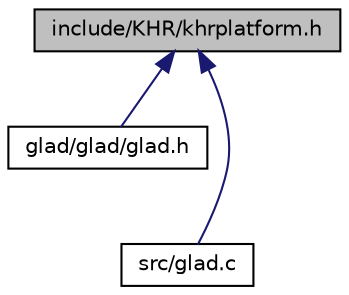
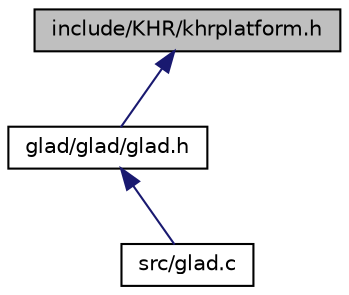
edge "src/glad.c" -> "include/KHR/khrplatform.h": now "src/glad.c" -> "glad/glad/glad.h"
